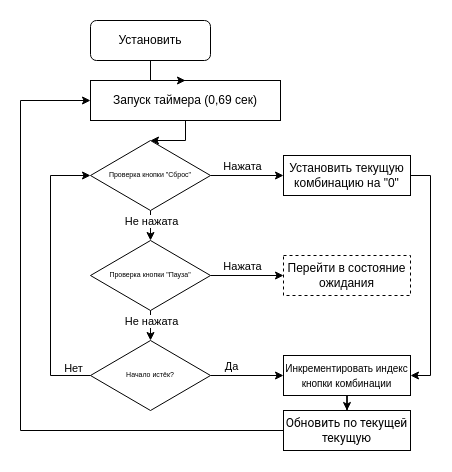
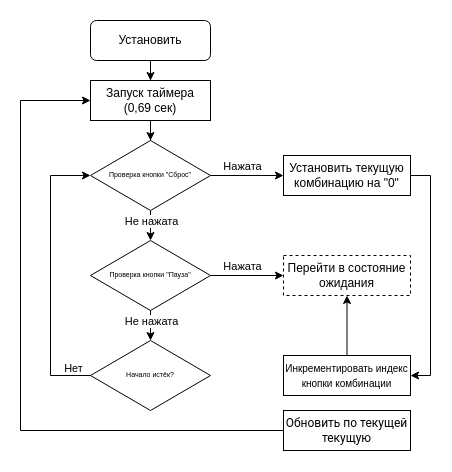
node "Запуск таймера (0,69 сек)": size 190x40 -> 120x40
edge "Начало истёк?" -> "Инкрементировать индекс кнопки комбинации": removed, label "Да"
edge "Инкрементировать индекс кнопки комбинации" -> "Обновить по текущей текущую": now "Инкрементировать индекс кнопки комбинации" -> "Перейти в состояние ожидания"
